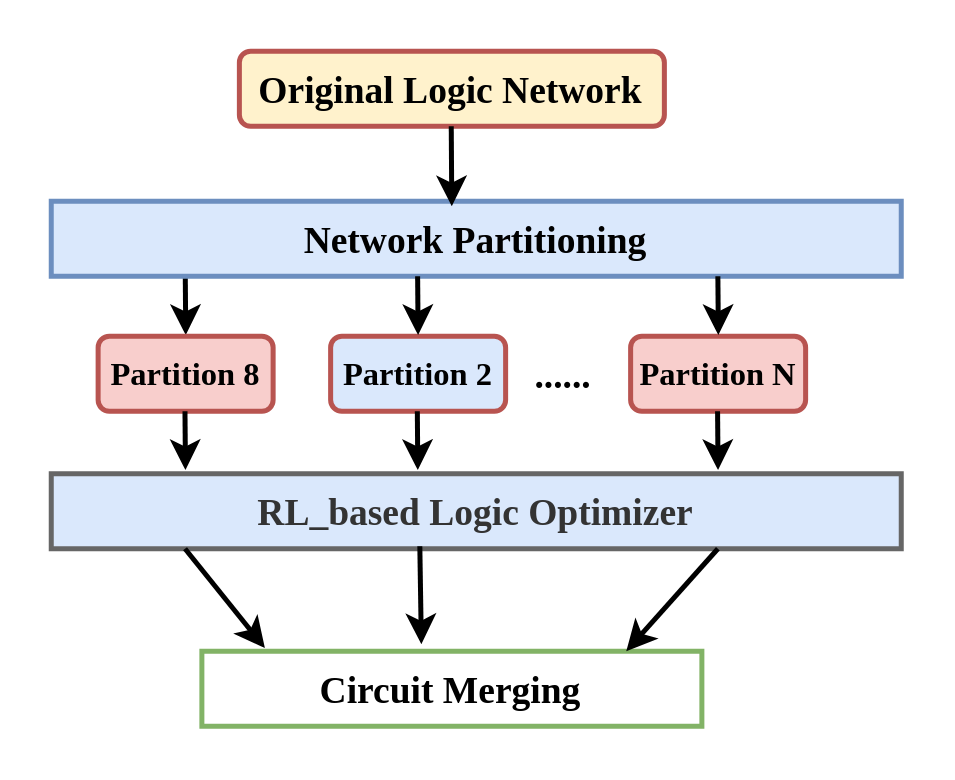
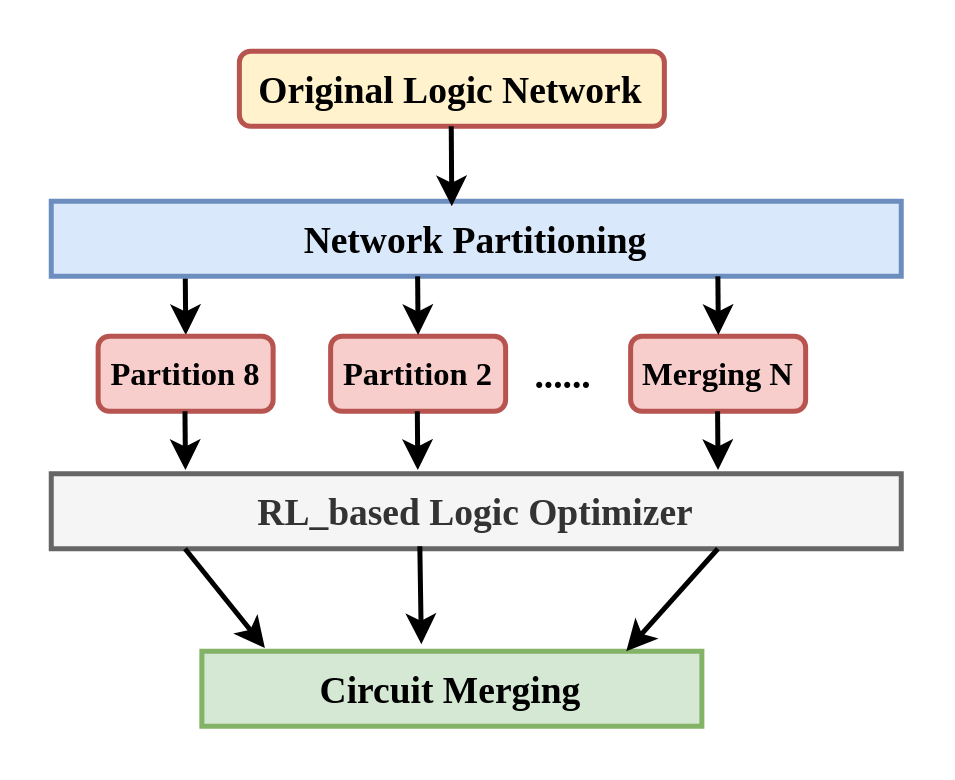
node "Partition 2": fillcolor #dae8fc -> #f8cecc
node "Partition N": label "Partition N" -> "Merging N"
node "RL_based Logic Optimizer": fillcolor #dae8fc -> #f5f5f5
node "Circuit Merging": fillcolor #ffffff -> #d5e8d4
